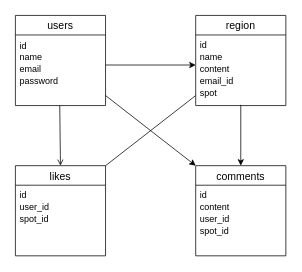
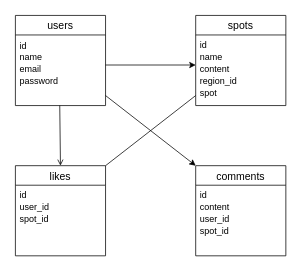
node "region": label "region" -> "spots"
node "email_id": label "email_id" -> "region_id"
edge "spot" -> "comments": removed
